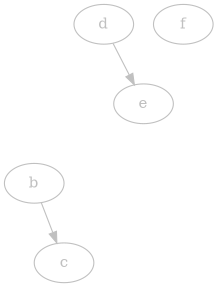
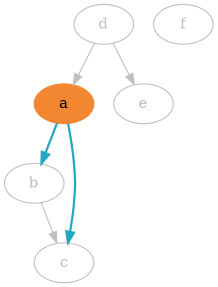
node "a": added
